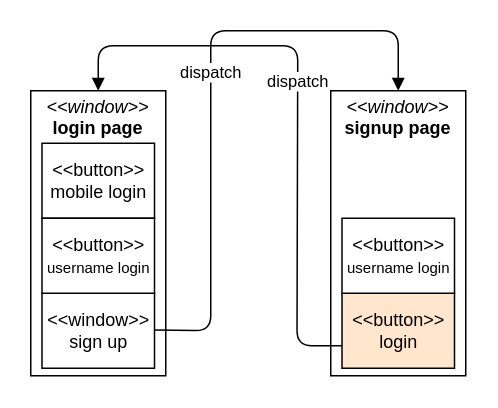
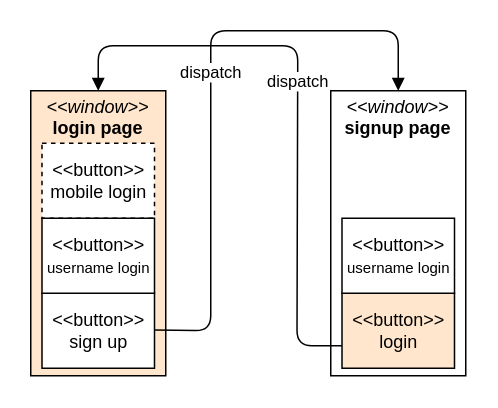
node "<<window>> login page": fillcolor #ffffff -> #ffe6cc
node "<<button>> mobile login": style solid -> dashed
node "<<window>> sign up": label "<<window>> sign up" -> "<<button>> sign up"
